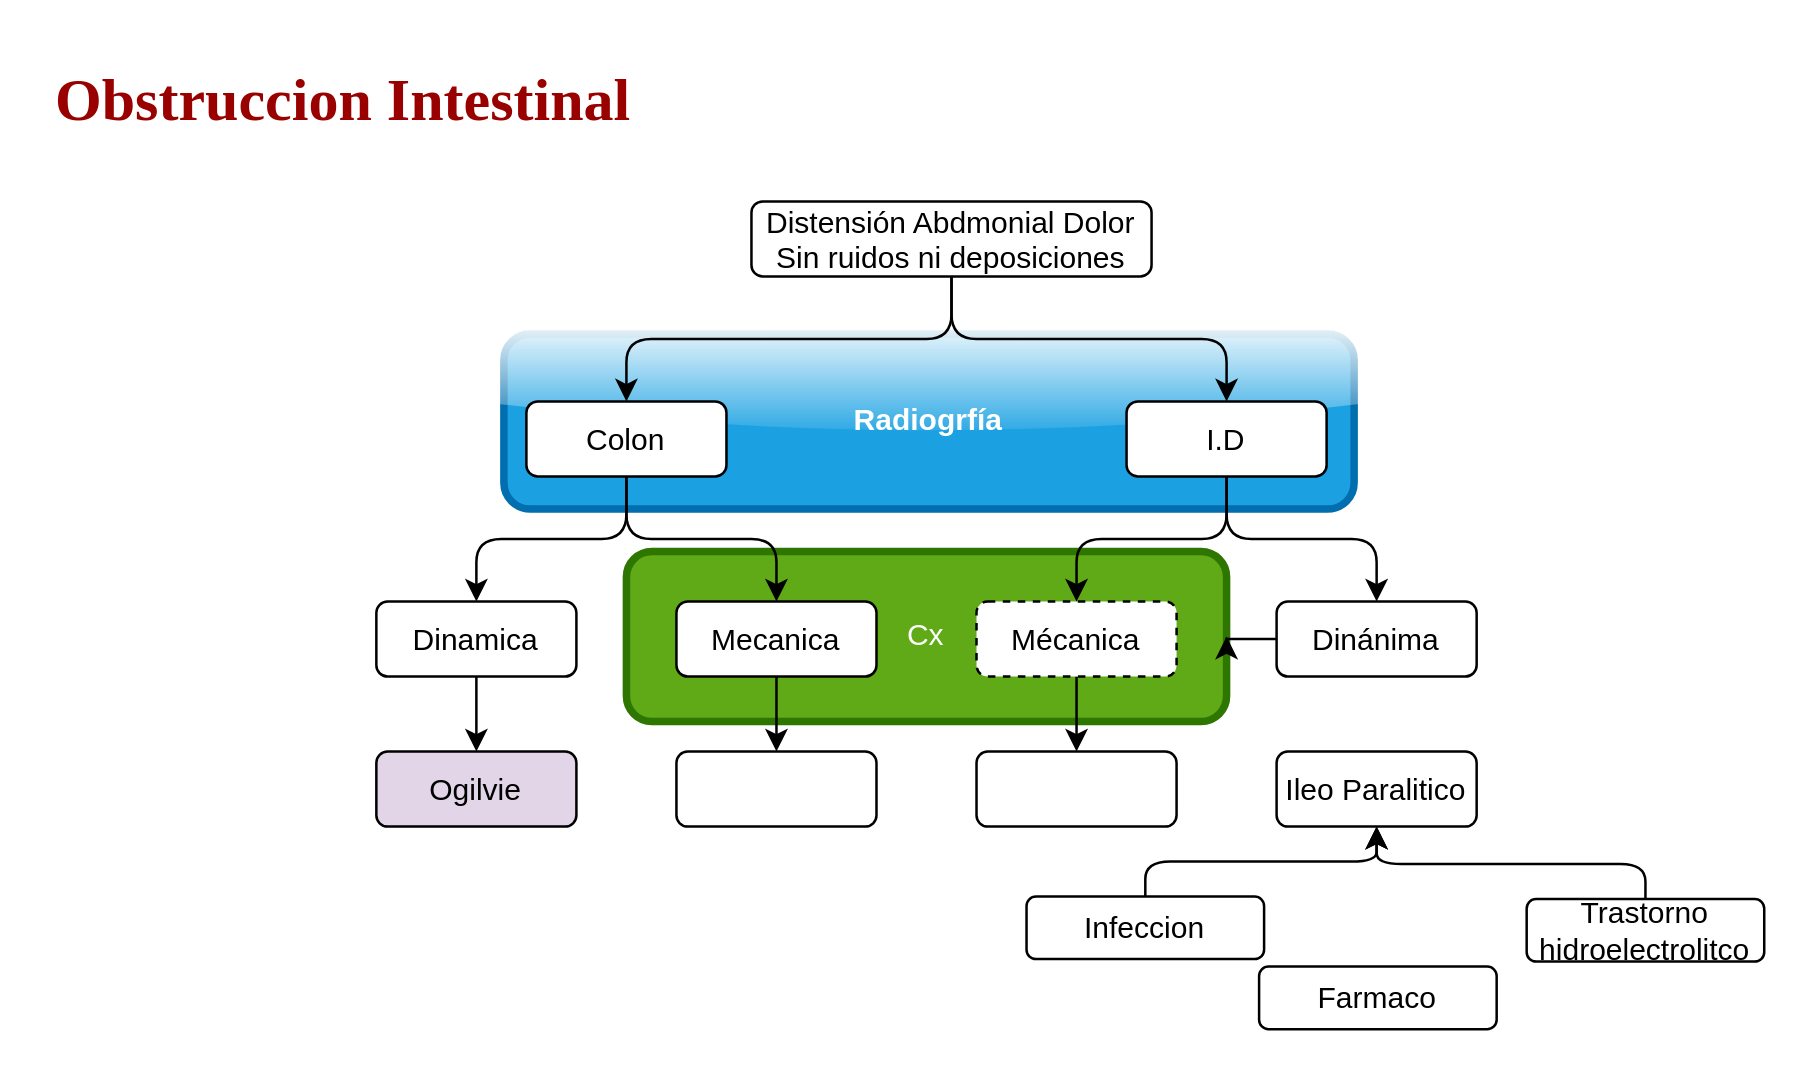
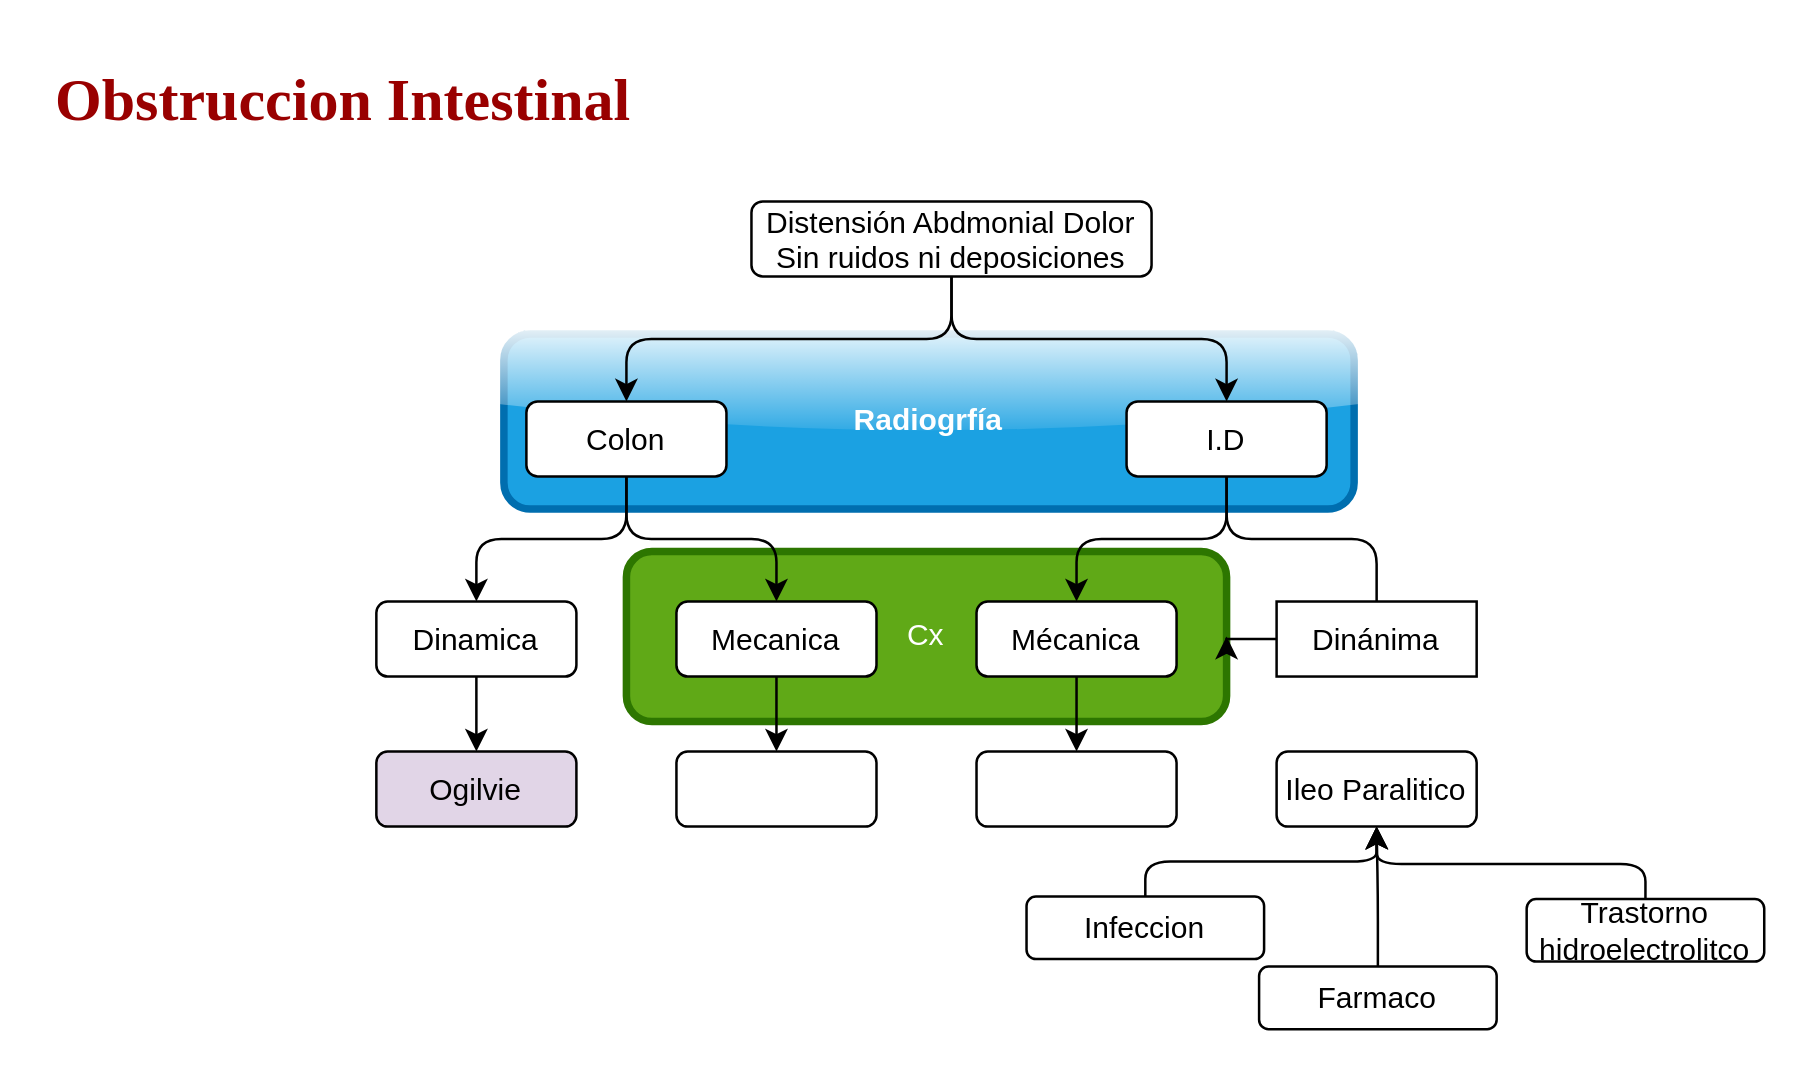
edge "I.D" -> "Dinánima": arrowhead classic -> none
node "Mécanica": style dashed -> solid
node "Dinánima": shape rounded rectangle -> rectangle
edge "Farmaco" -> "Ileo Paralitico": added
